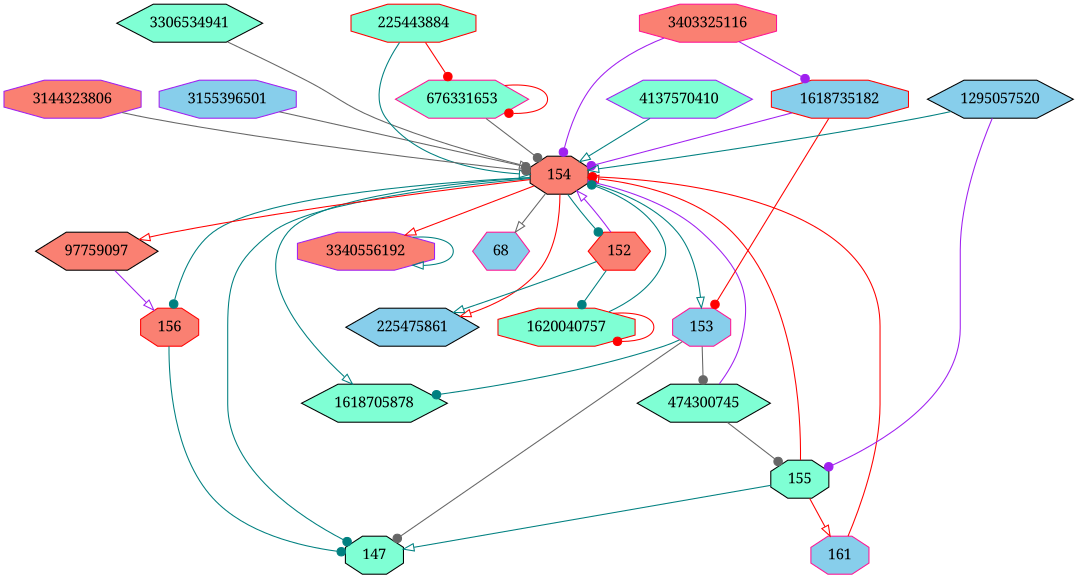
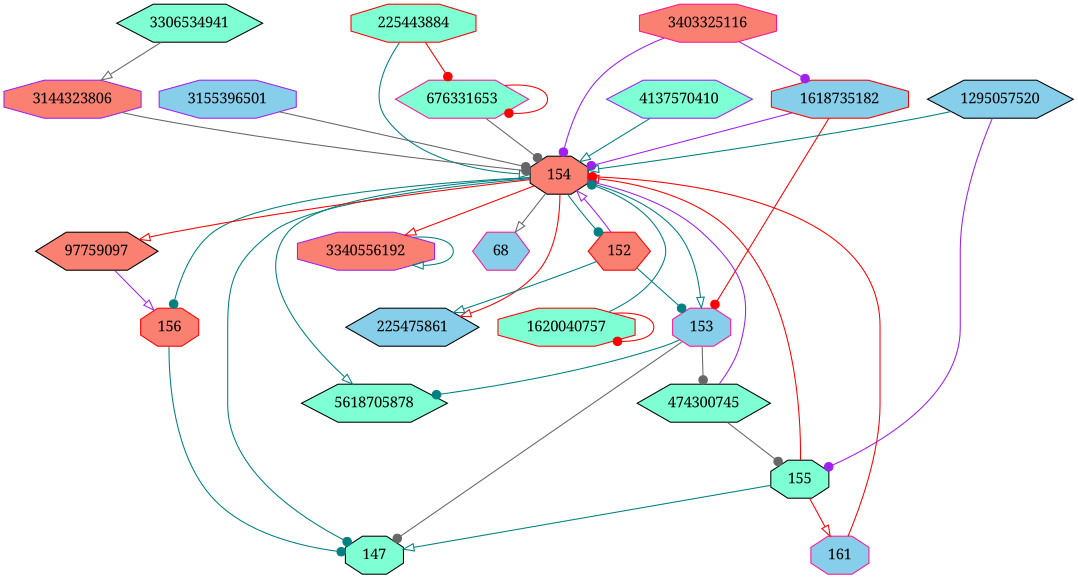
edge "3306534941" -> "154": now "3306534941" -> "3144323806"
edge "152" -> "1620040757": now "152" -> "153"
node "1618705878": label "1618705878" -> "5618705878"
